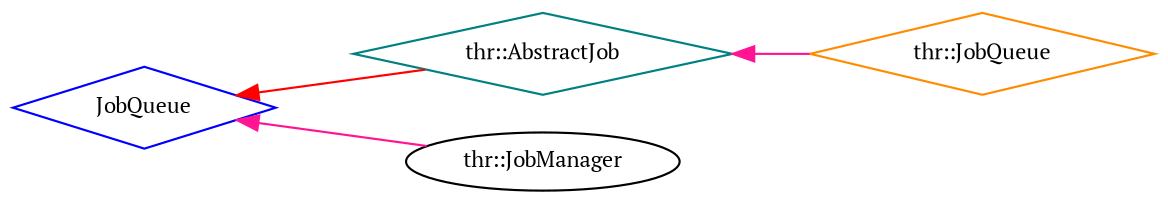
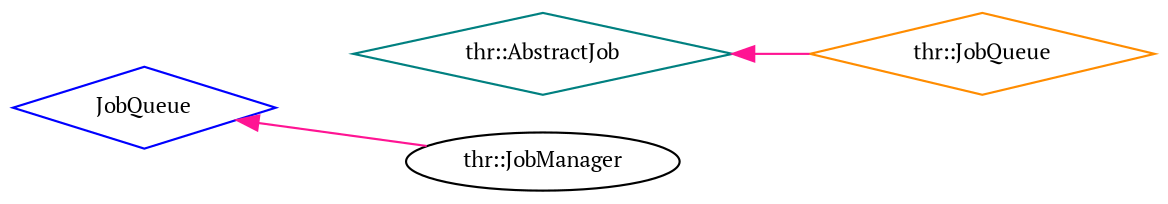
edge "thr::AbstractJob" -> "JobQueue": removed
